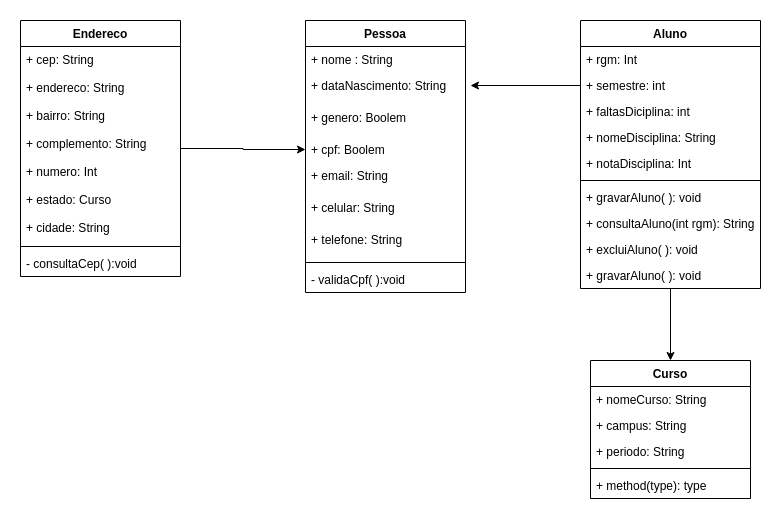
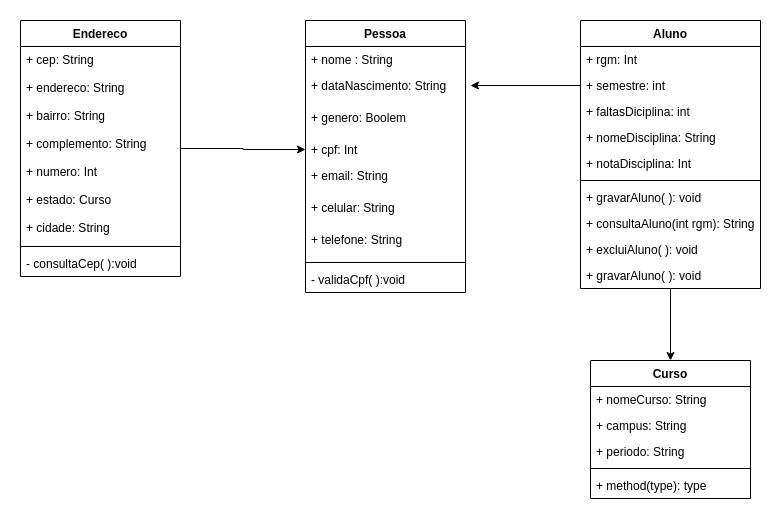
node "+ cpf: Boolem": label "+ cpf: Boolem" -> "+ cpf: Int"
